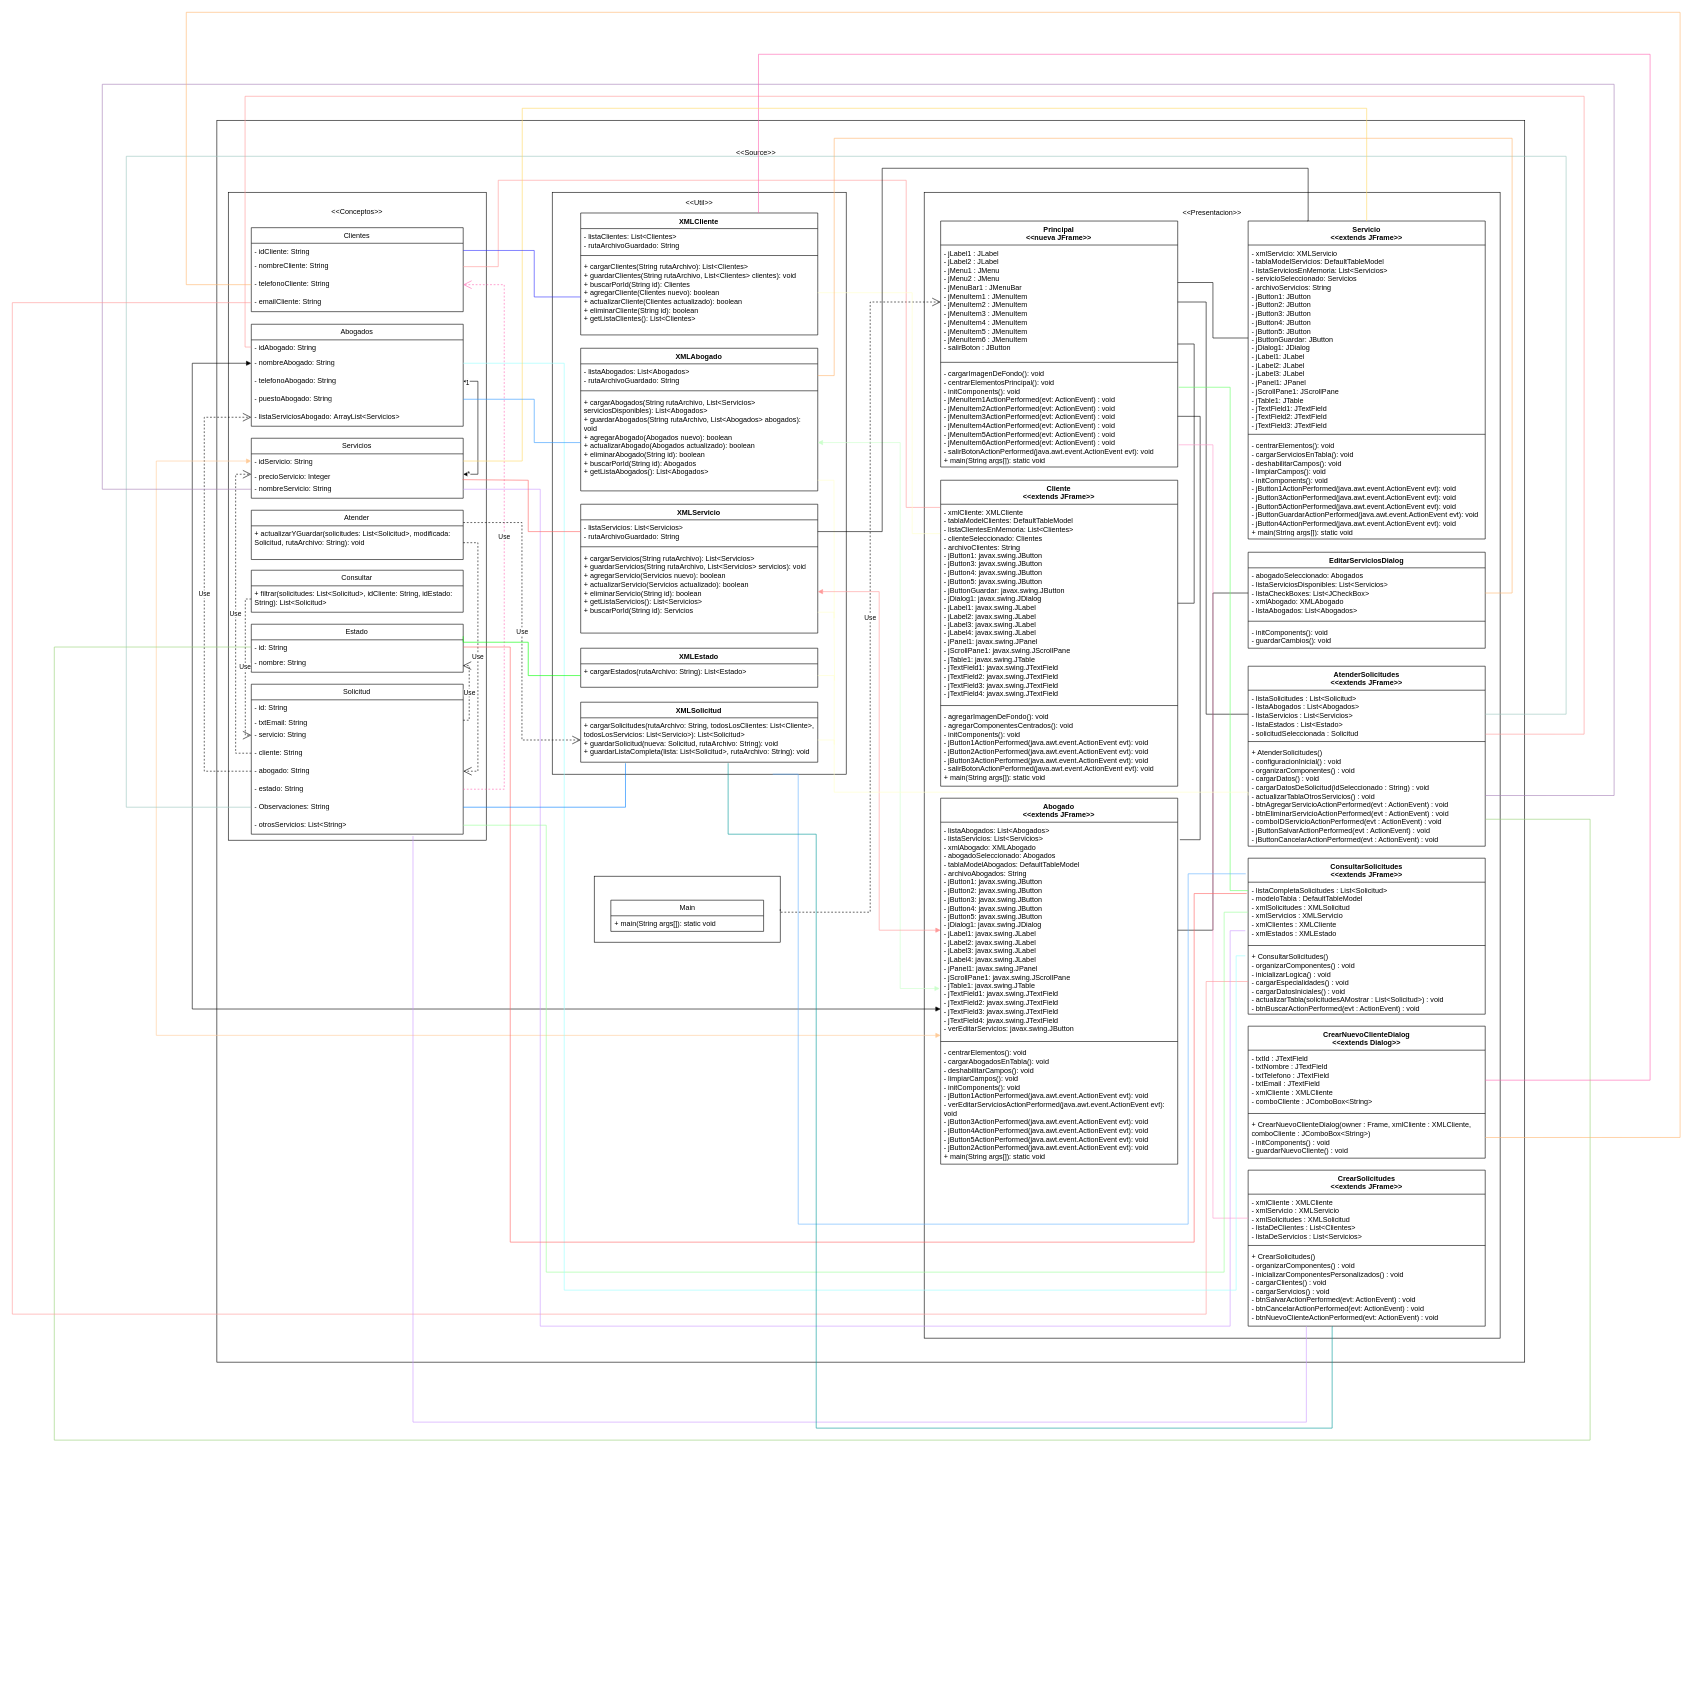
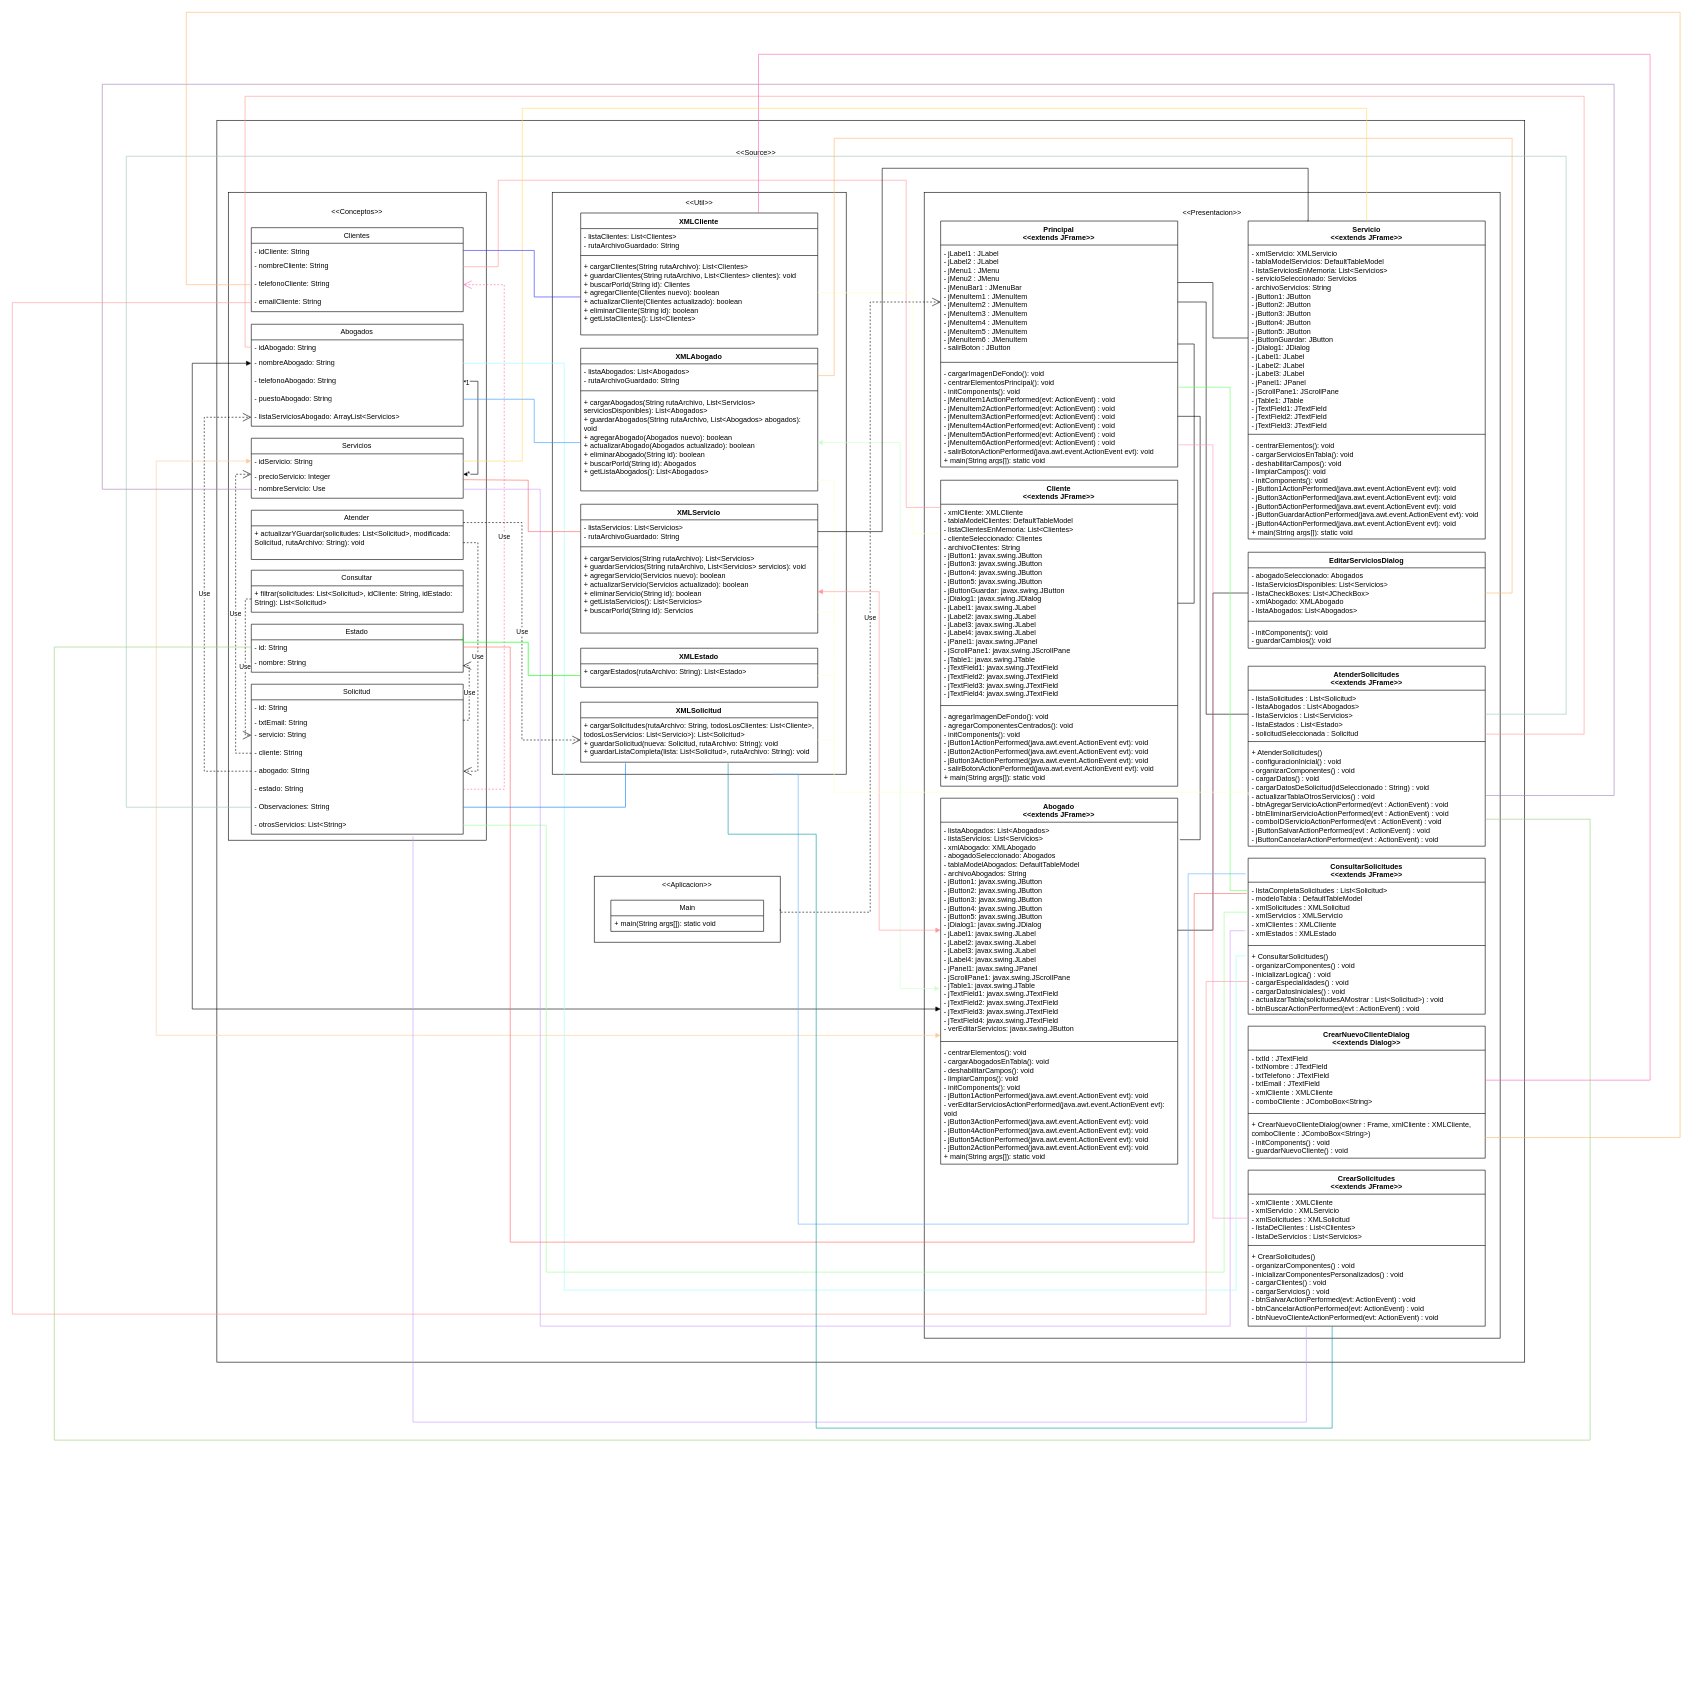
node "Principal <<nueva JFrame>>": label "Principal <<nueva JFrame>>" -> "Principal <<extends JFrame>>"
node "- nombreServicio: String": label "- nombreServicio: String" -> "- nombreServicio: Use"
node "<<Aplicacion>>": added
